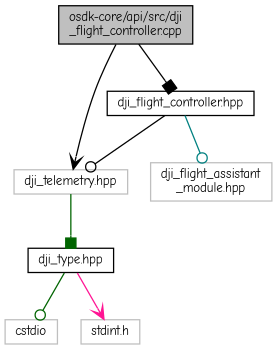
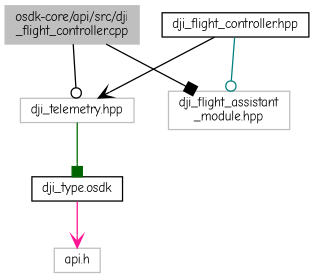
node "osdk-core/api/src/dji _flight_controller.cpp": color black -> grey75
edge "osdk-core/api/src/dji _flight_controller.cpp" -> "dji_flight_controller.hpp": now "osdk-core/api/src/dji _flight_controller.cpp" -> "dji_flight_assistant _module.hpp"
edge "osdk-core/api/src/dji _flight_controller.cpp" -> "dji_telemetry.hpp": arrowhead vee -> odot
edge "dji_flight_controller.hpp" -> "dji_telemetry.hpp": arrowhead odot -> vee
node "dji_type.hpp": label "dji_type.hpp" -> "dji_type.osdk"
node "cstdio": removed
node "stdint.h": label "stdint.h" -> "api.h"
